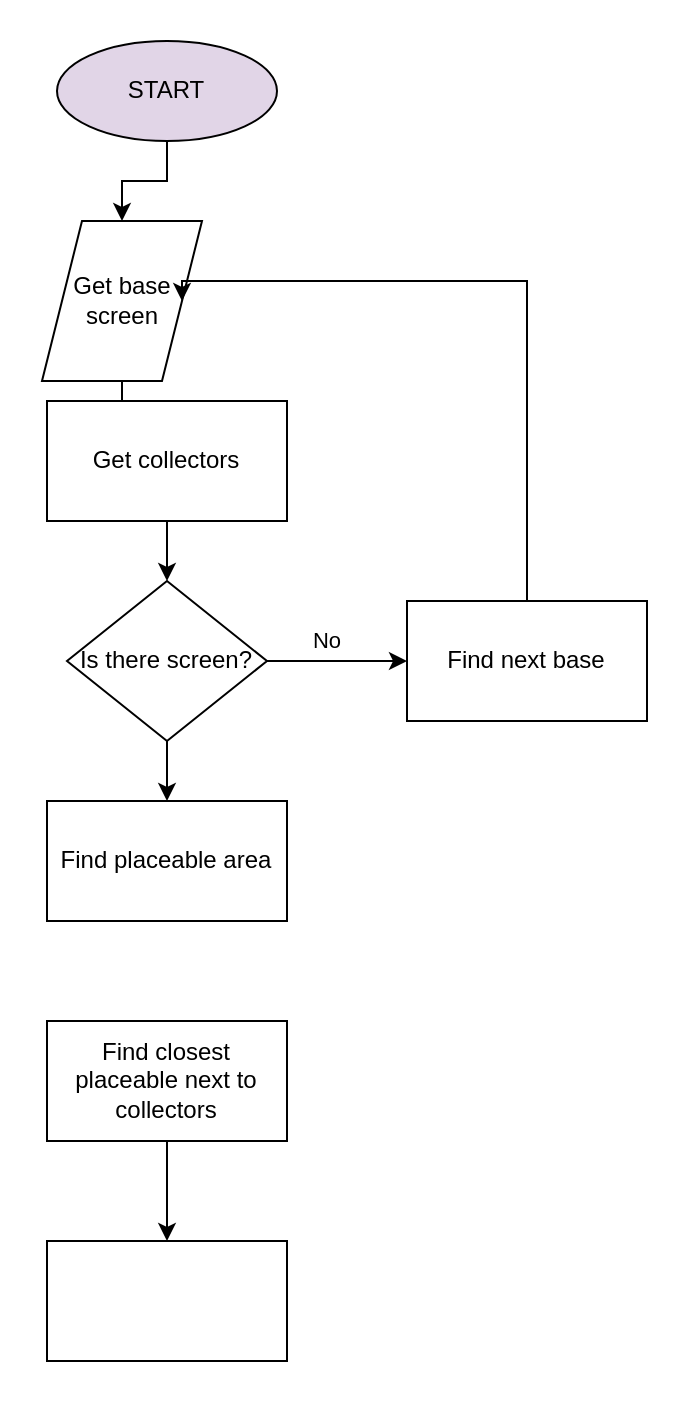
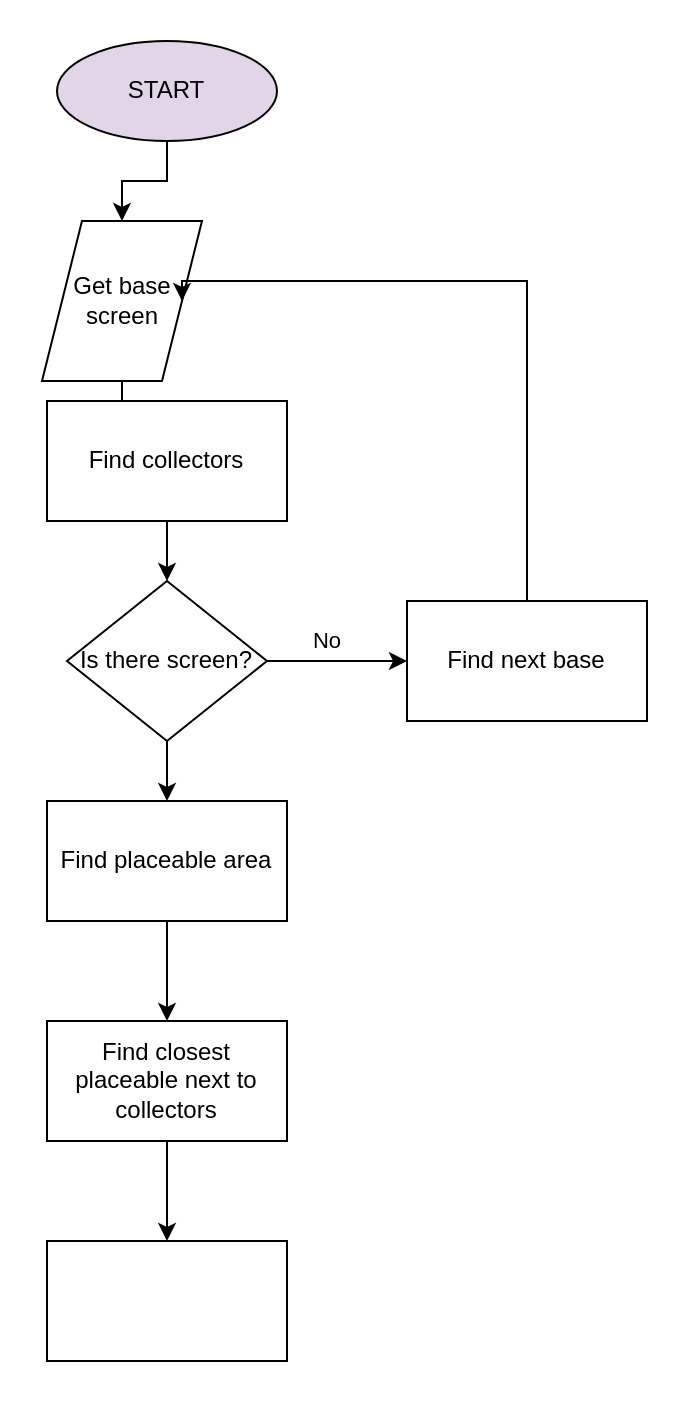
node "Get collectors": label "Get collectors" -> "Find collectors"
edge "Find placeable area" -> "Find closest placeable next to collectors": added
